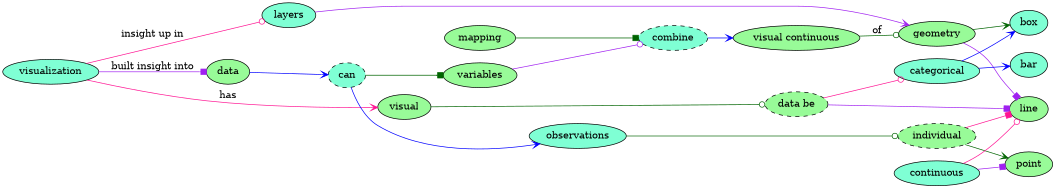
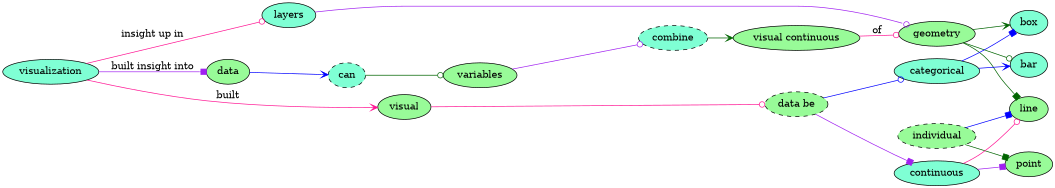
edge "layers" -> "geometry": arrowhead vee -> odot
edge "visual continuous" -> "geometry": color darkgreen -> deeppink
node "mapping": removed
edge "combine" -> "visual continuous": color blue -> darkgreen
edge "categorical" -> "box": arrowhead vee -> box
edge "geometry" -> "bar": added
edge "geometry" -> "line": color purple -> darkgreen
edge "can" -> "variables": arrowhead box -> odot
edge "data be" -> "categorical": color deeppink -> blue
edge "visualization" -> "visual": label "has" -> "built"
edge "visual" -> "data be": color darkgreen -> deeppink
edge "data be" -> "line": now "data be" -> "continuous"
edge "individual" -> "line": color deeppink -> blue
node "observations": removed
edge "individual" -> "point": arrowhead vee -> box
